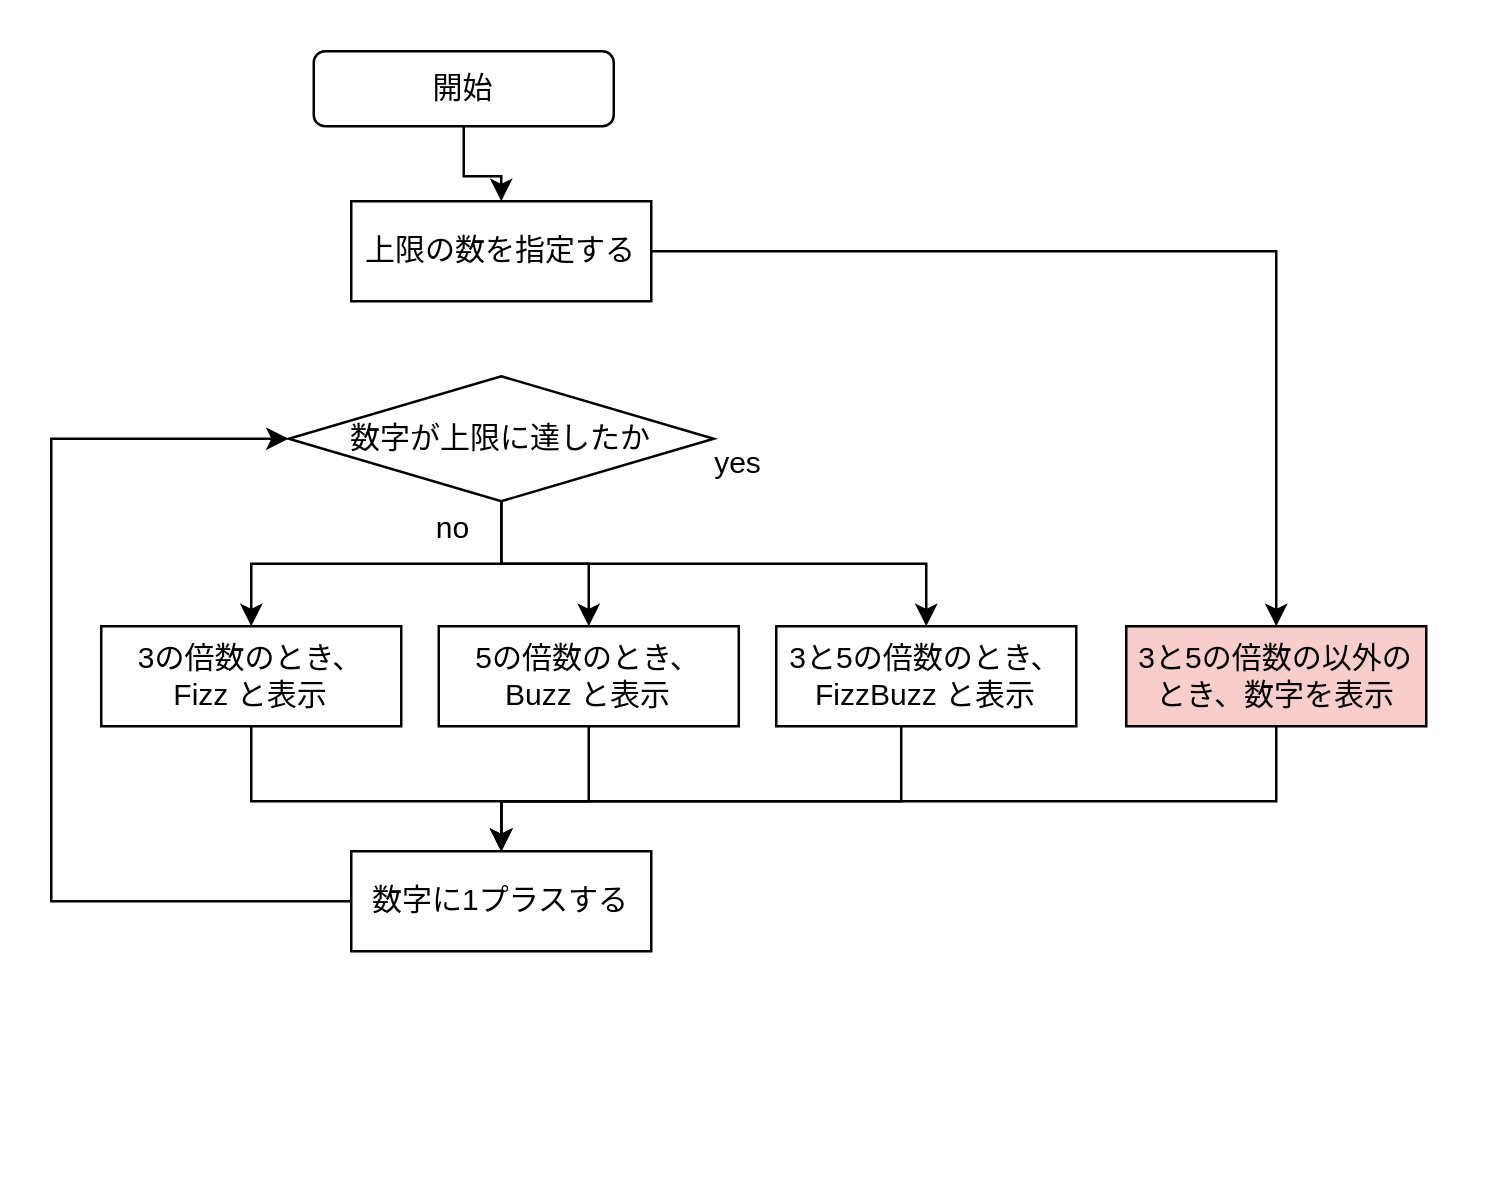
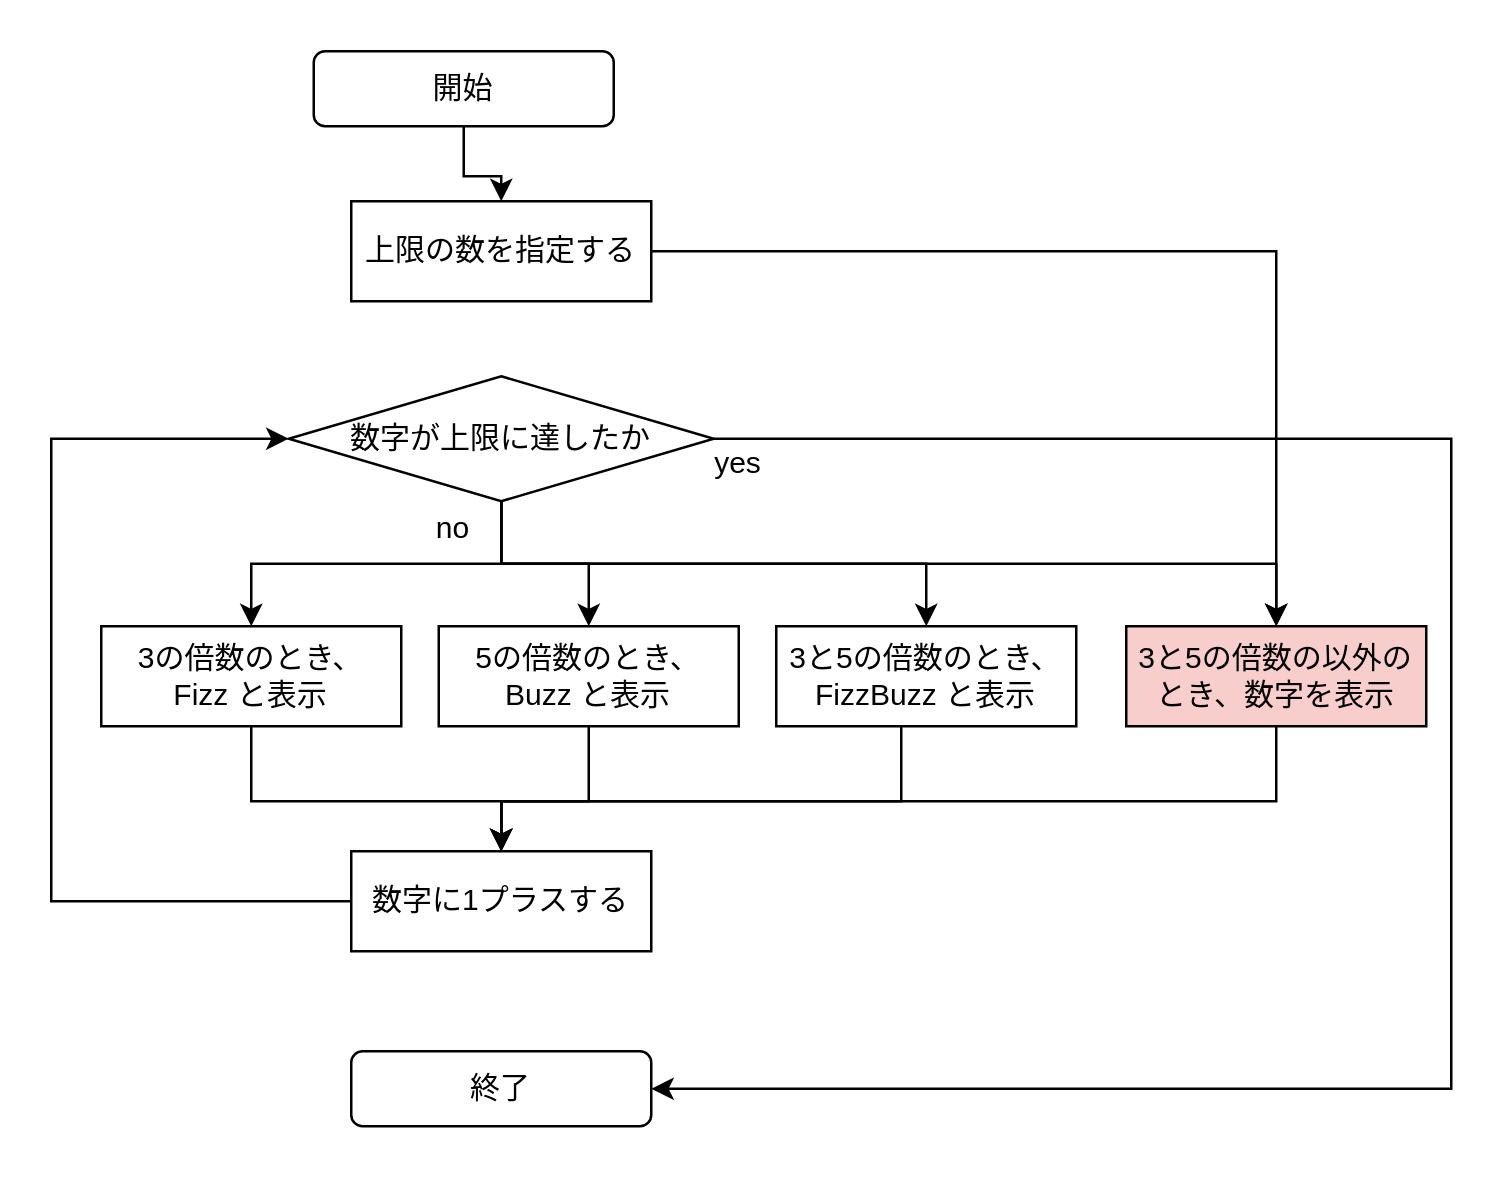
edge "数字が上限に達したか" -> "3と5の倍数の以外のとき、数字を表示": added
edge "数字が上限に達したか" -> "終了": added
node "終了": added
